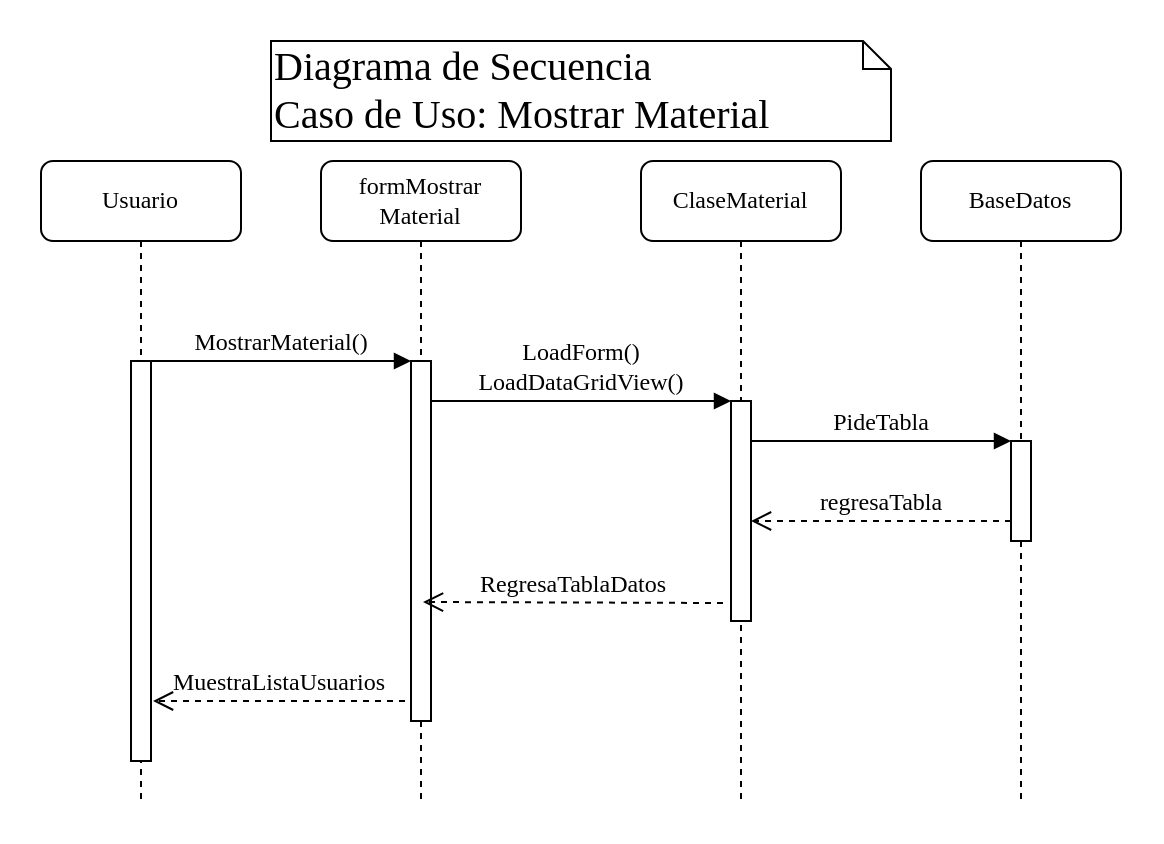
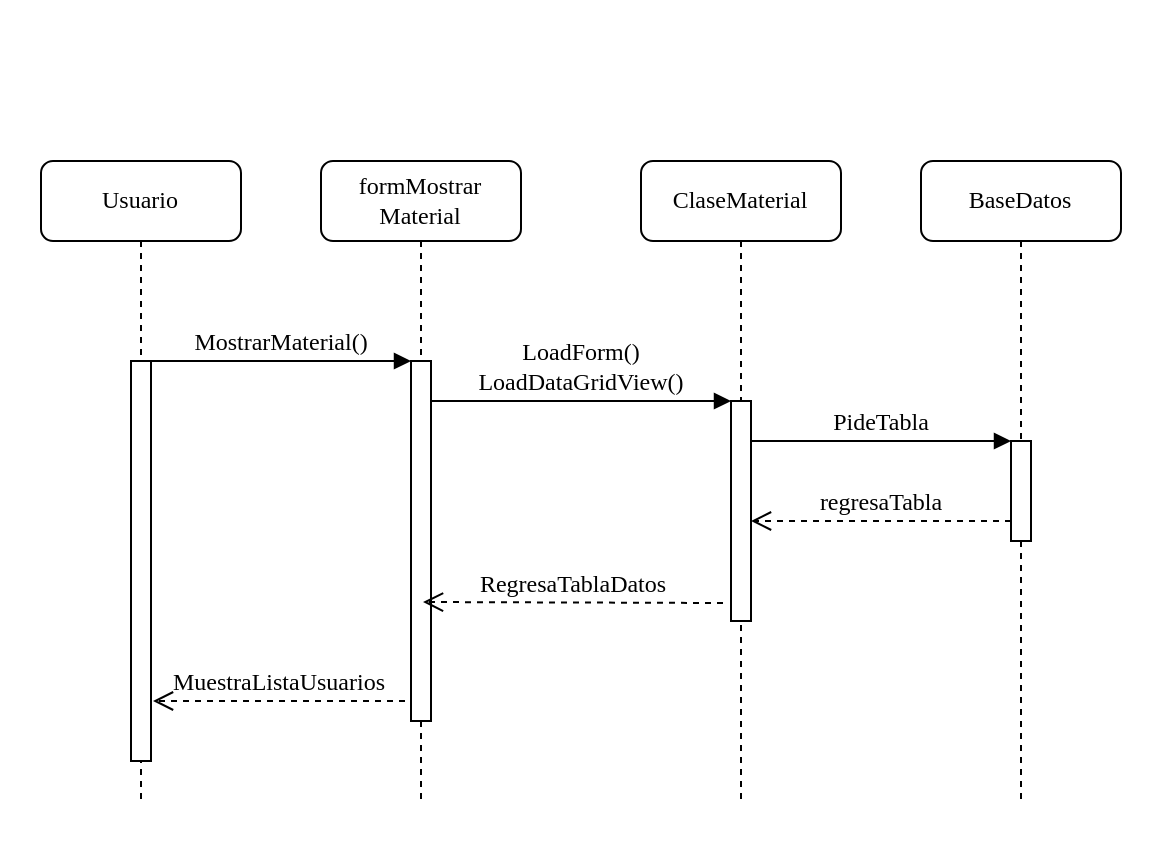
node "Diagrama de SecuenciaCaso de Uso: Mostrar Material": removed
